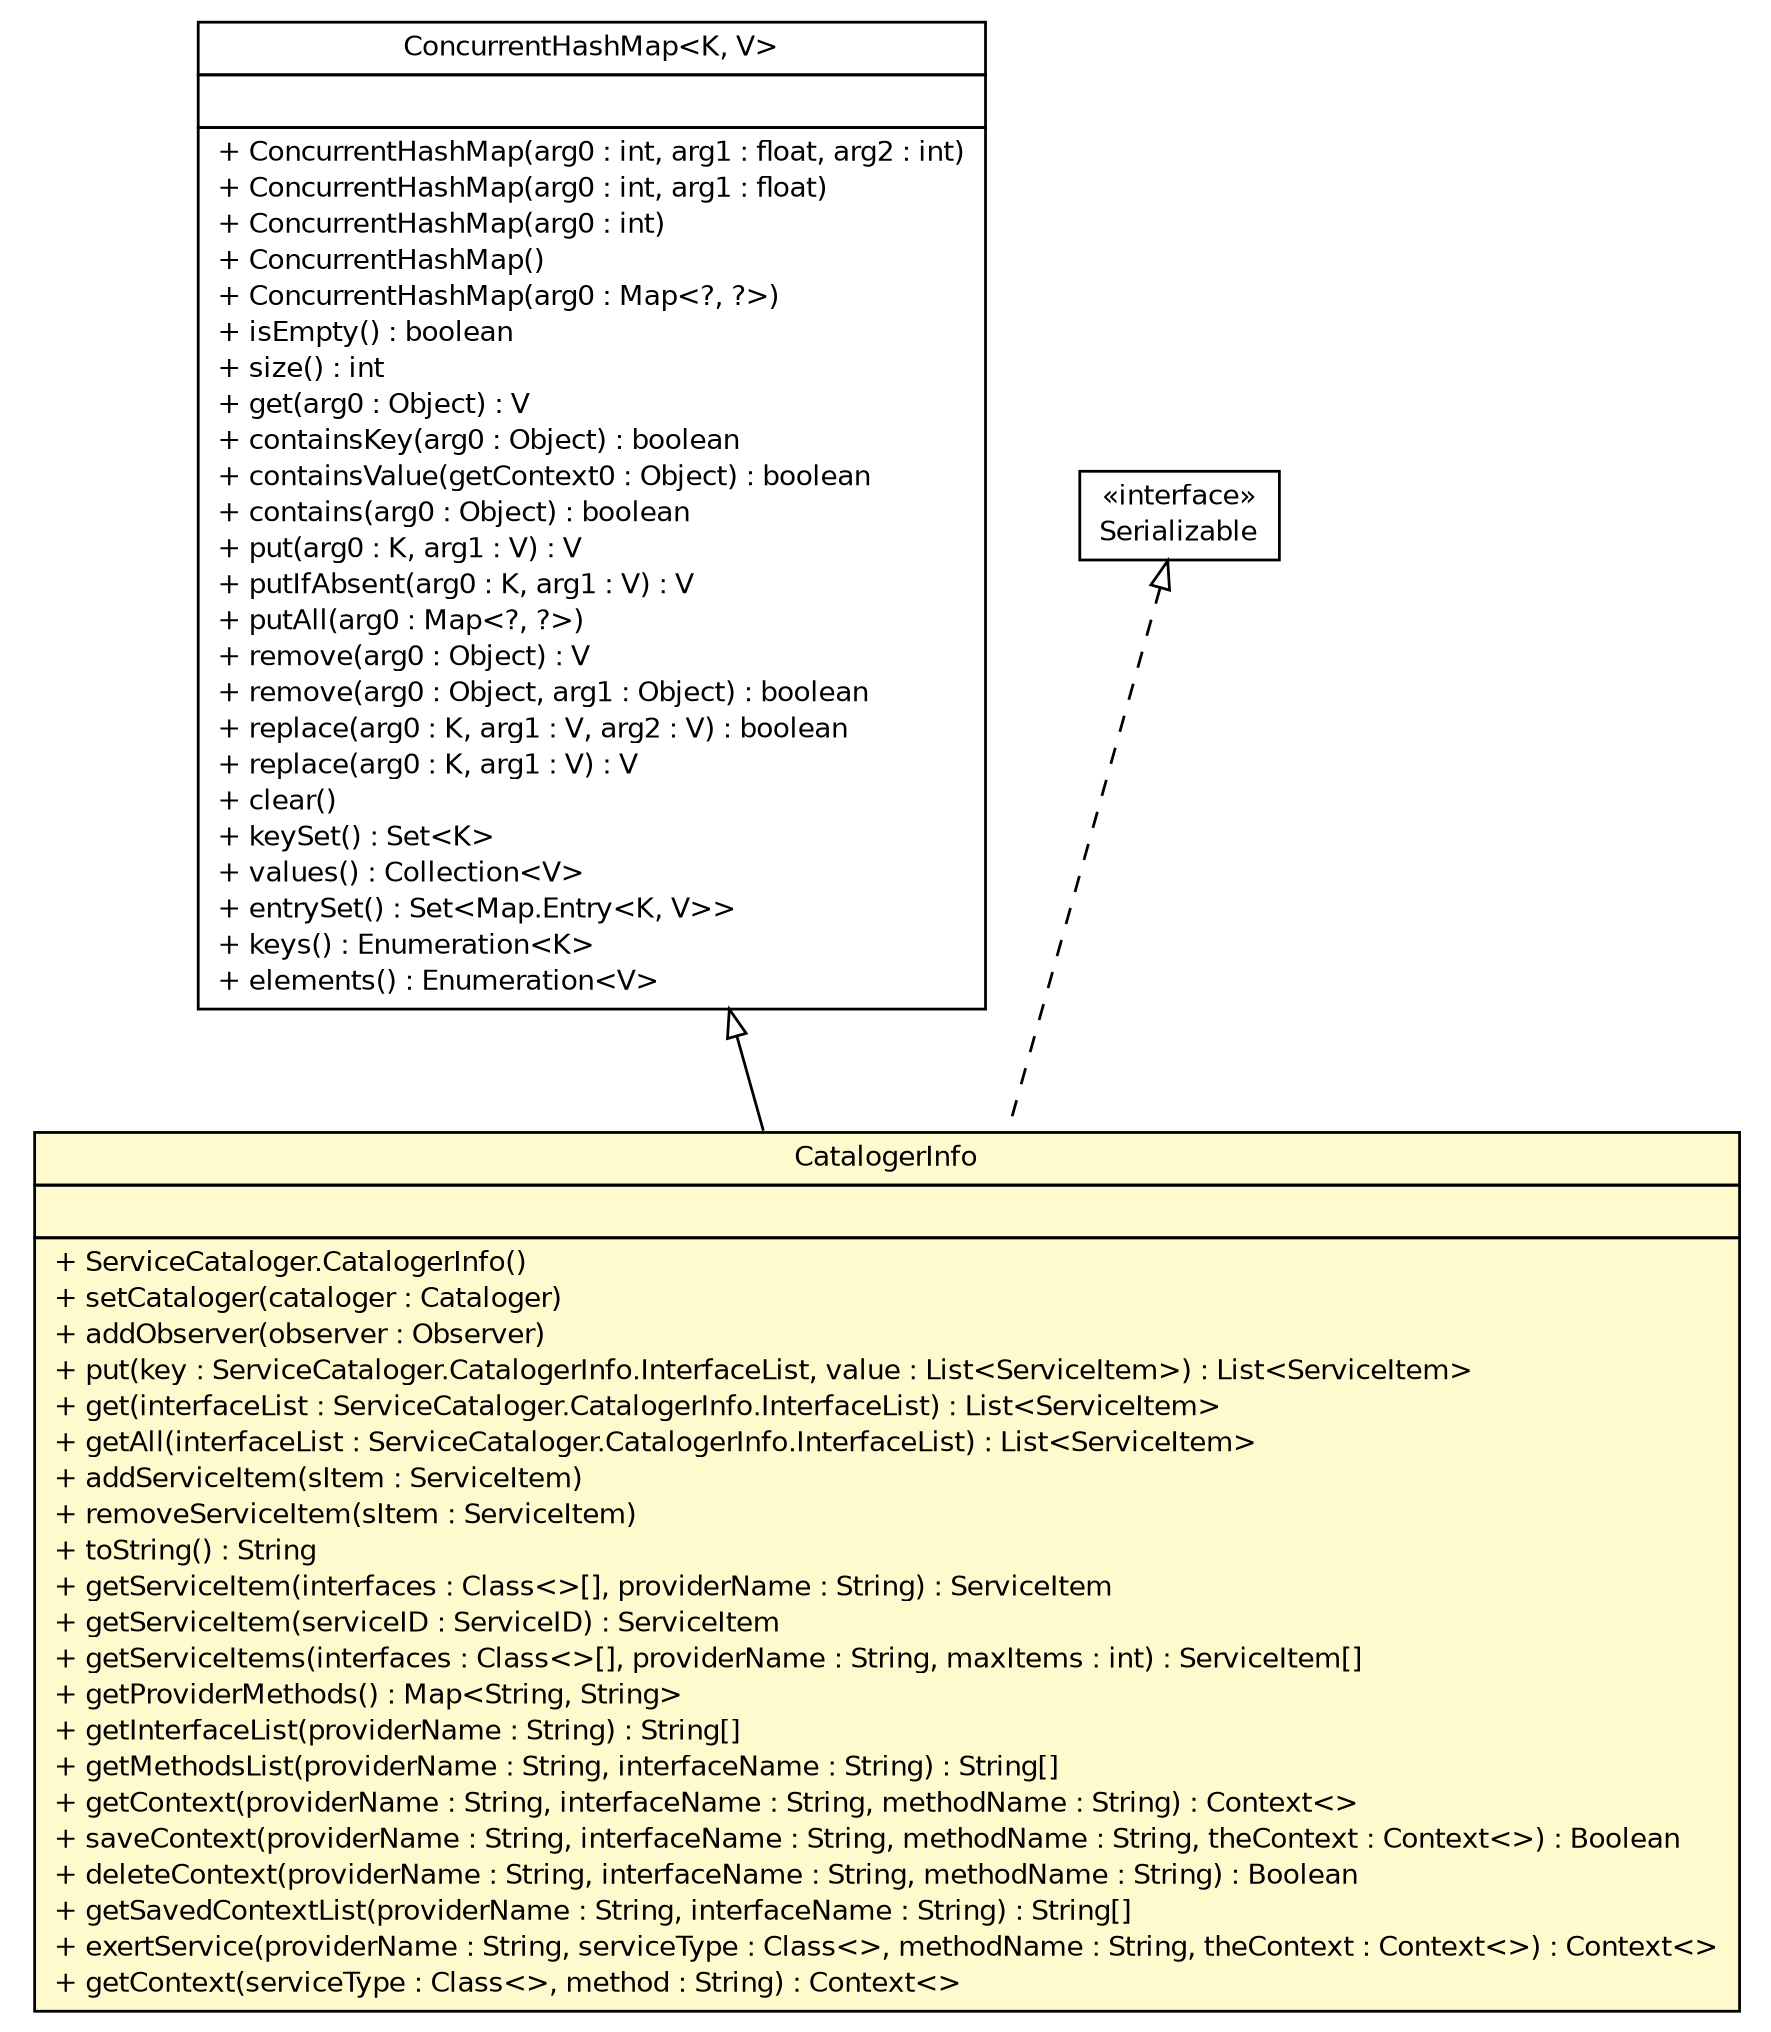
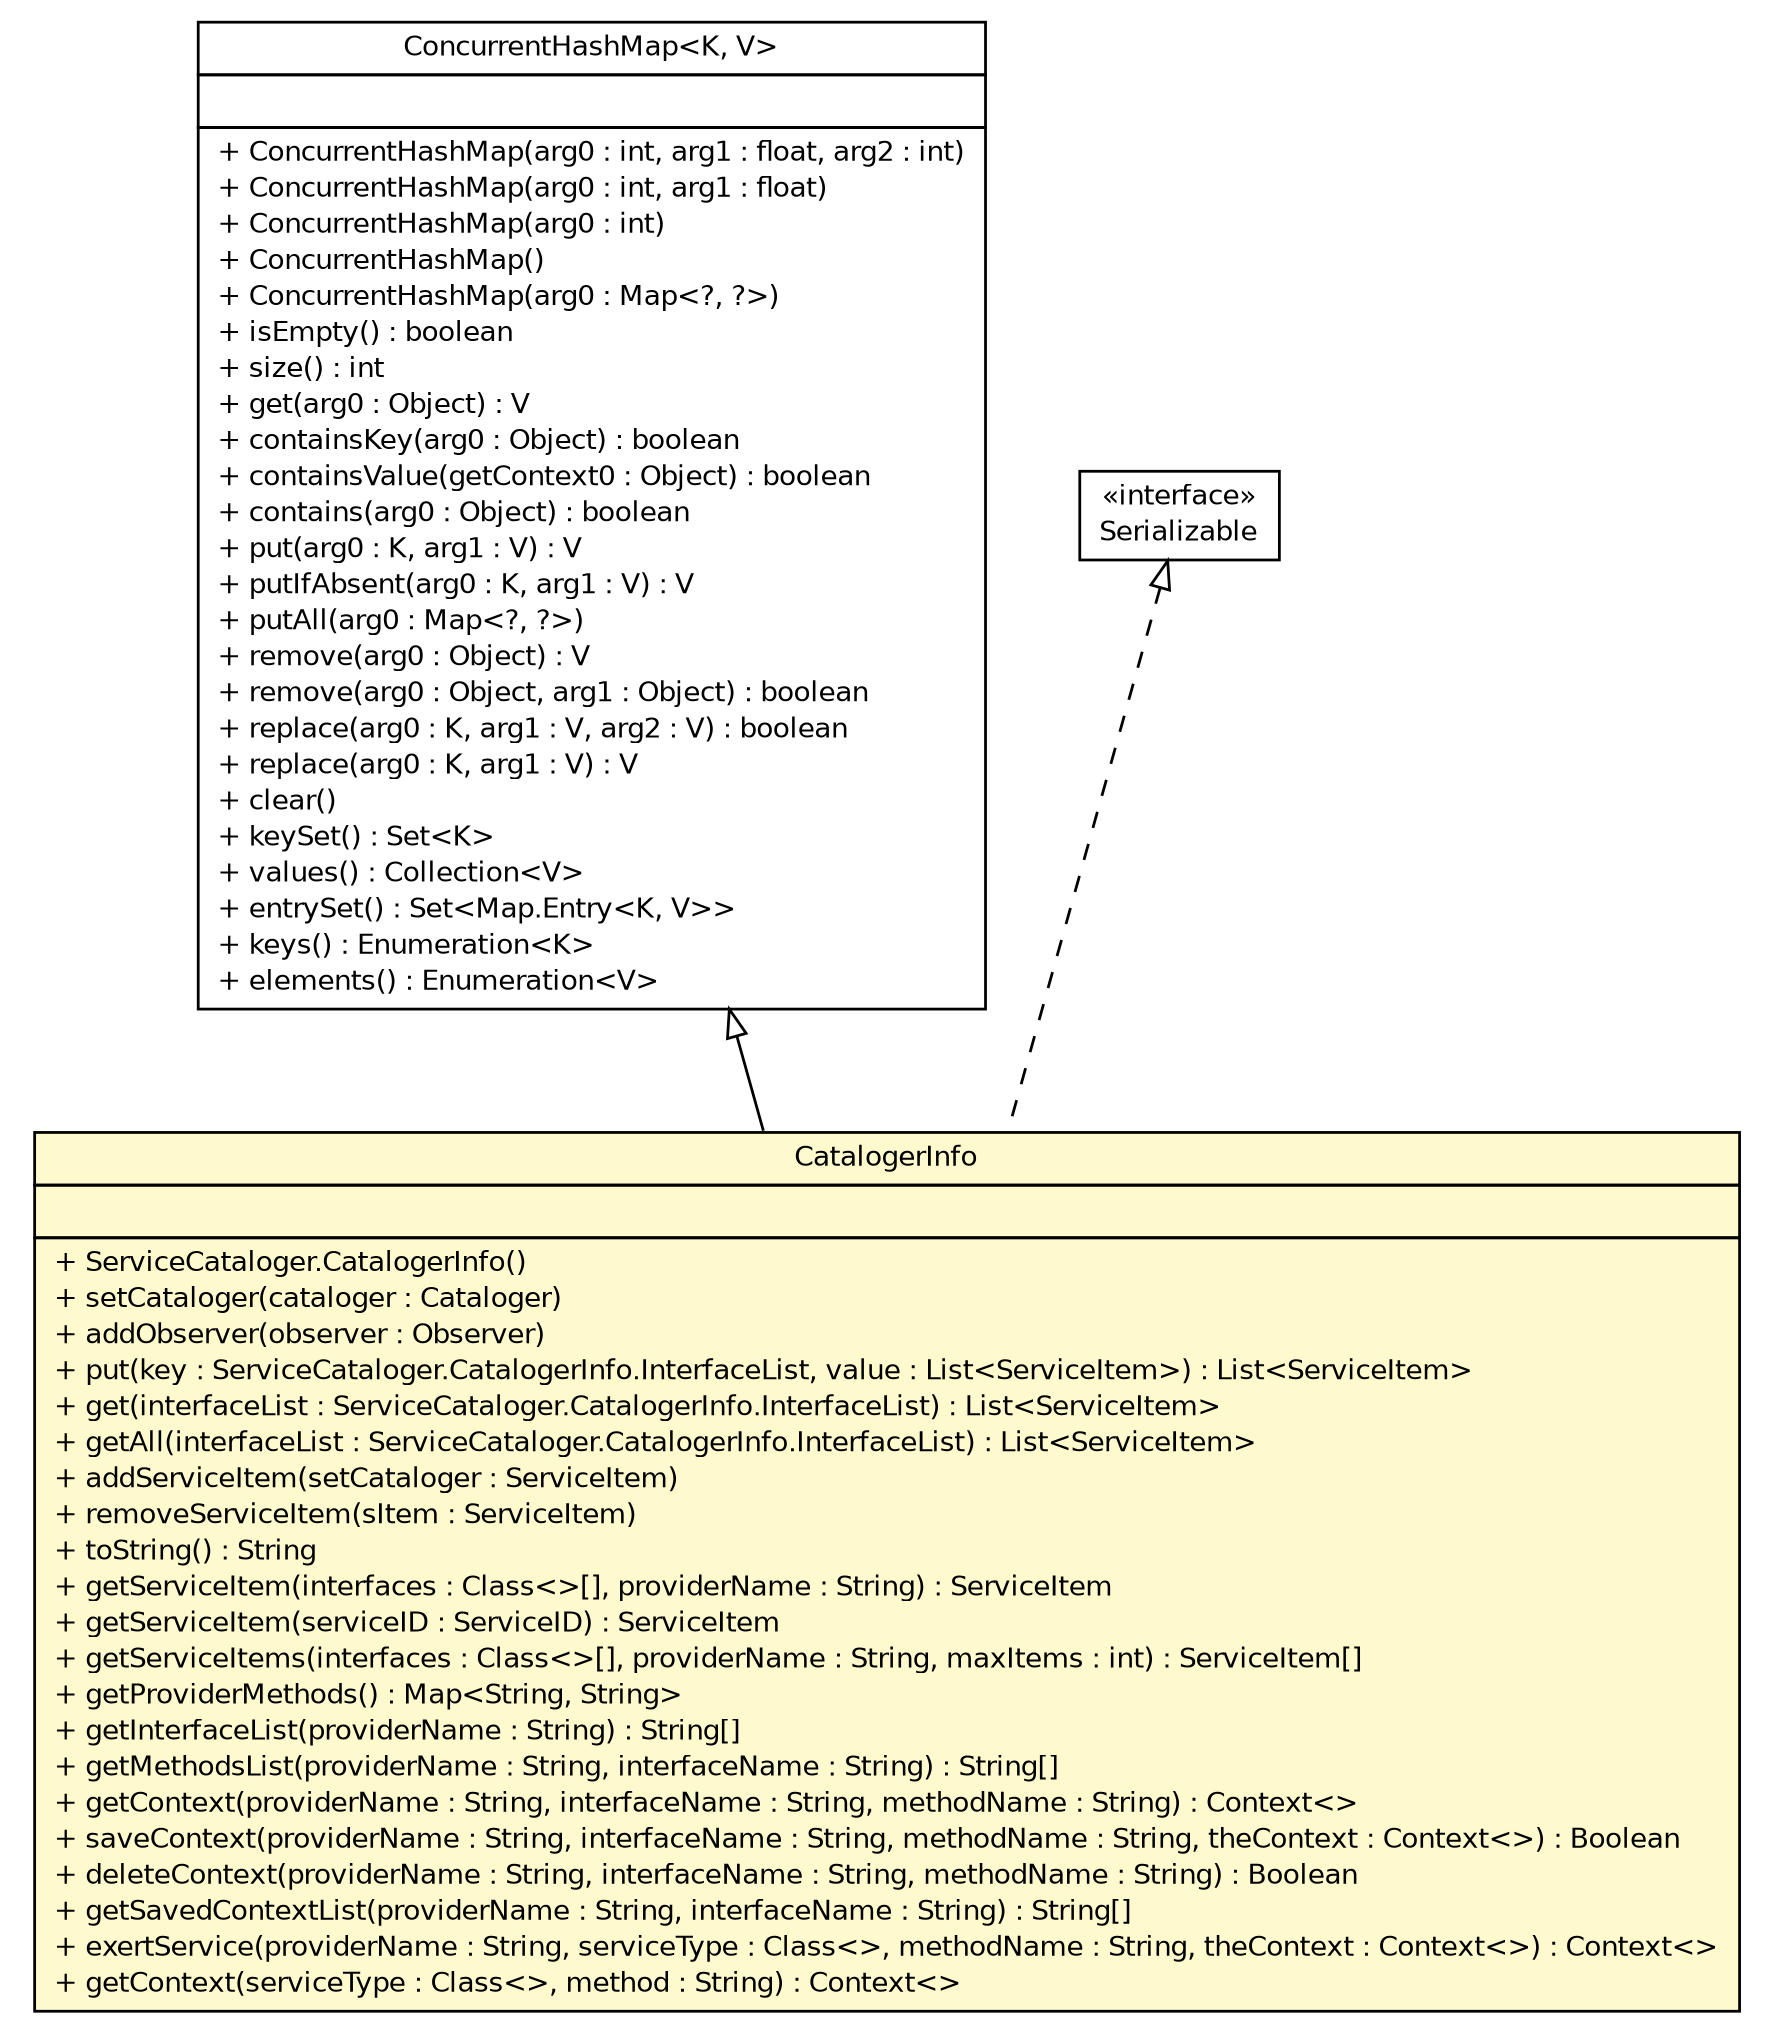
node "CatalogerInfo": text "+ addServiceItem(sItem : ServiceItem)" -> "+ addServiceItem(setCataloger : ServiceItem)"
